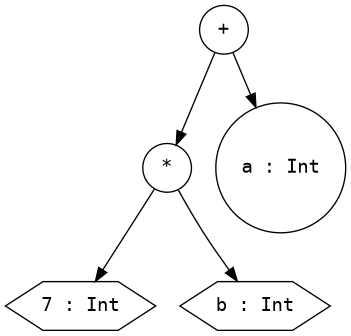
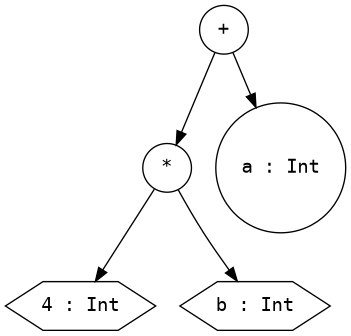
node "7 : Int": label "7 : Int" -> "4 : Int"
